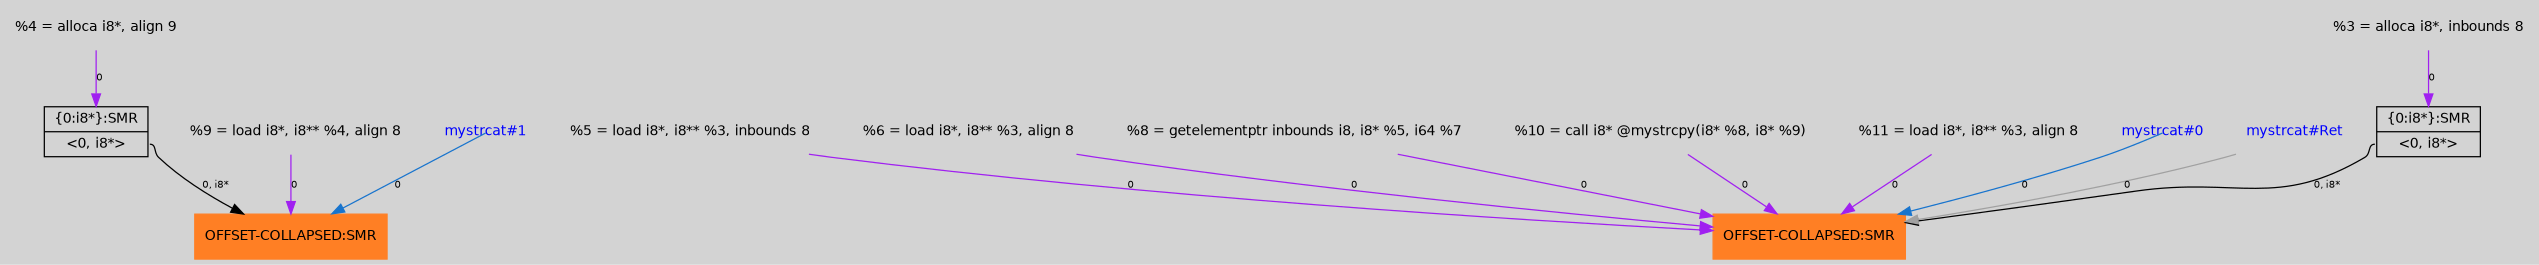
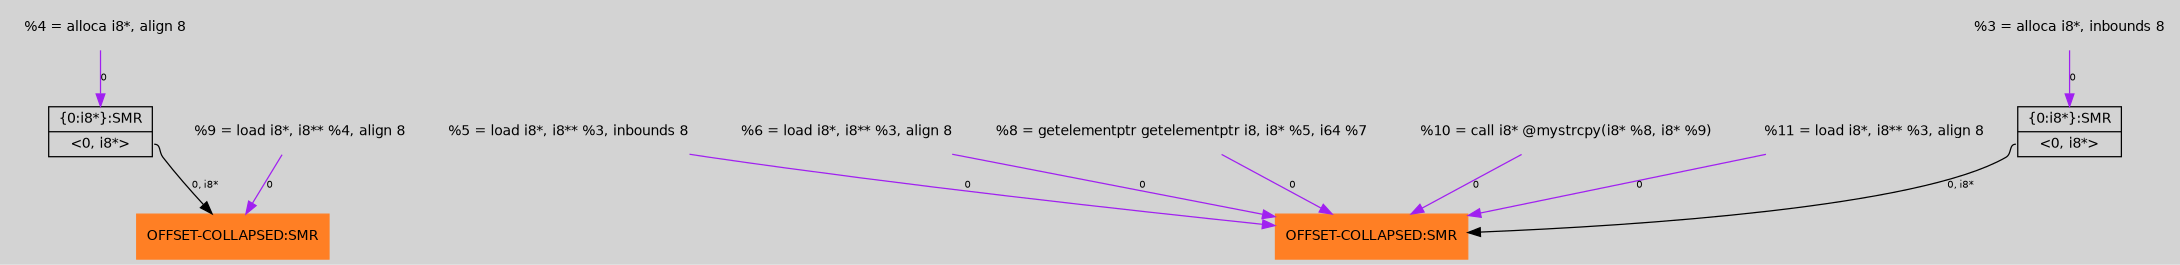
node "%4 = alloca i8*, align 9": label "%4 = alloca i8*, align 9" -> "%4 = alloca i8*, align 8"
node "mystrcat#1": removed
node "%8 = getelementptr inbounds i8, i8* %5, i64 %7": label "%8 = getelementptr inbounds i8, i8* %5, i64 %7" -> "%8 = getelementptr getelementptr i8, i8* %5, i64 %7"
node "mystrcat#0": removed
node "mystrcat#Ret": removed
